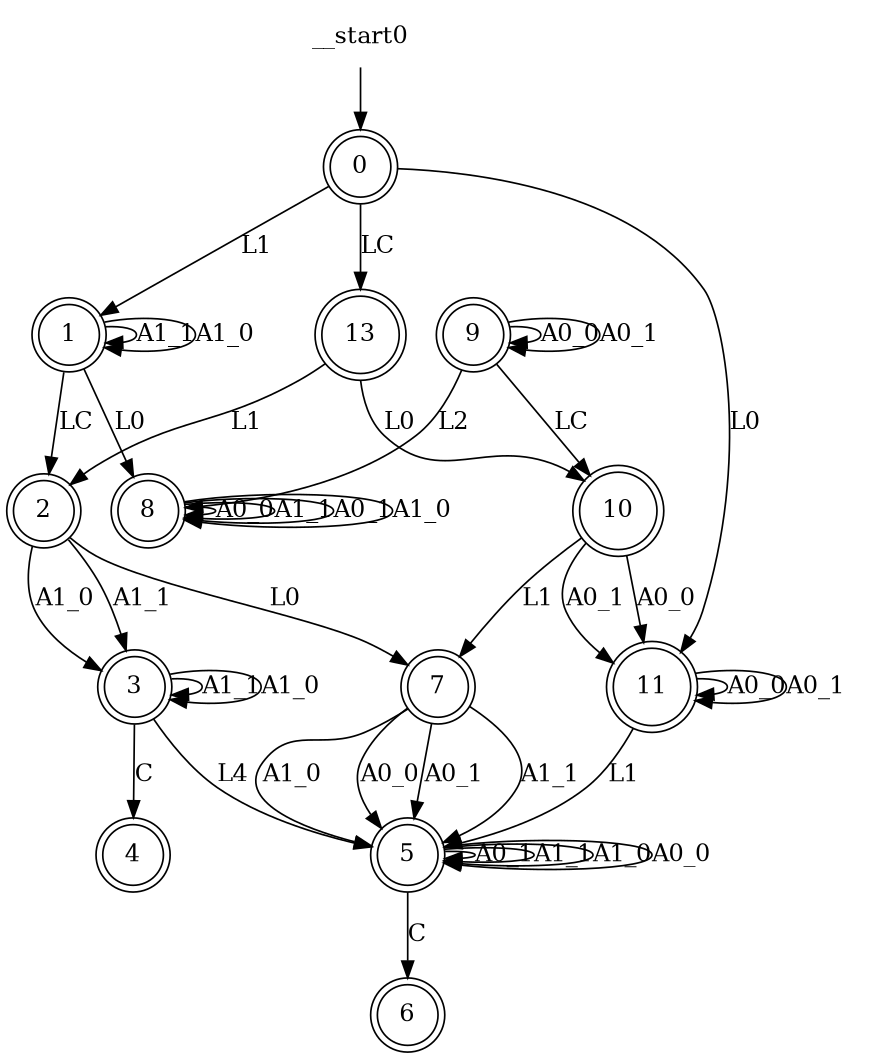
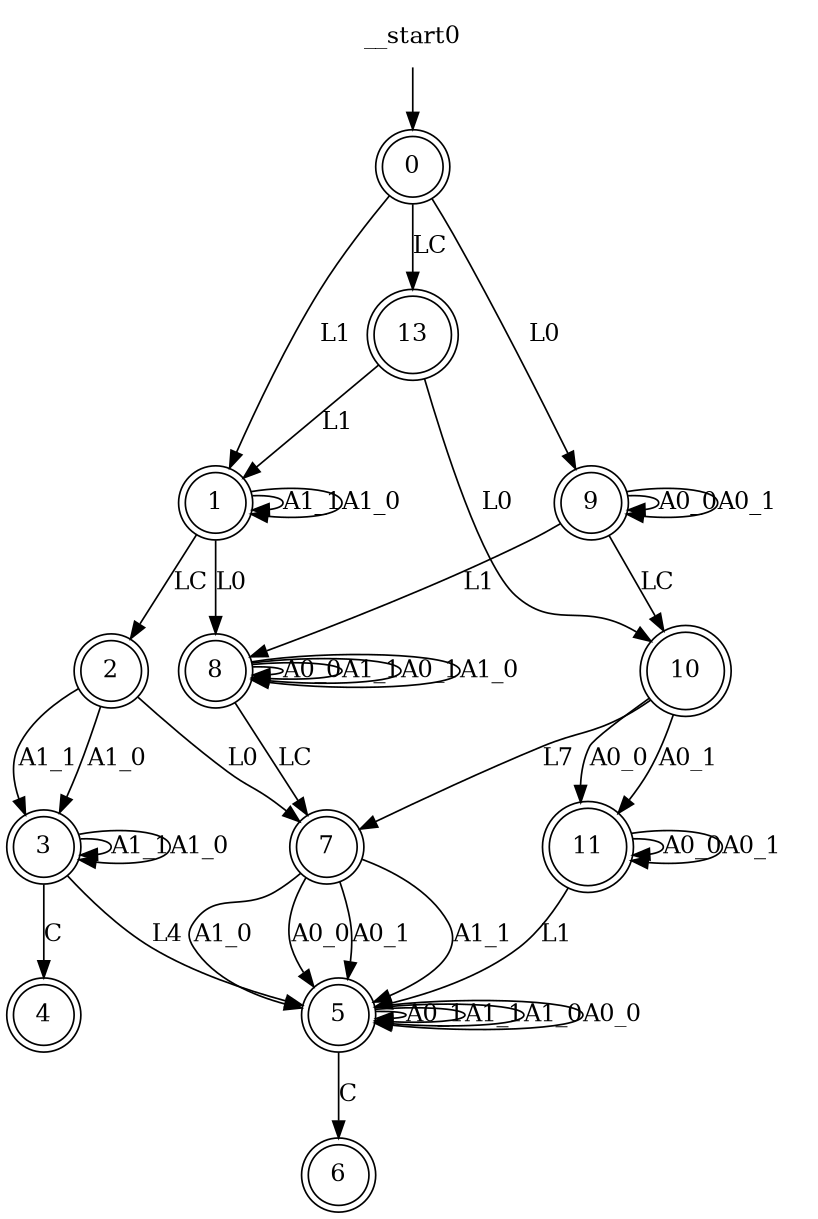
edge "0" -> "11": now "0" -> "9"
edge "13" -> "2": now "13" -> "1"
edge "9" -> "8": label "L2" -> "L1"
edge "10" -> "7": label "L1" -> "L7"
edge "8" -> "7": added, label "LC"
